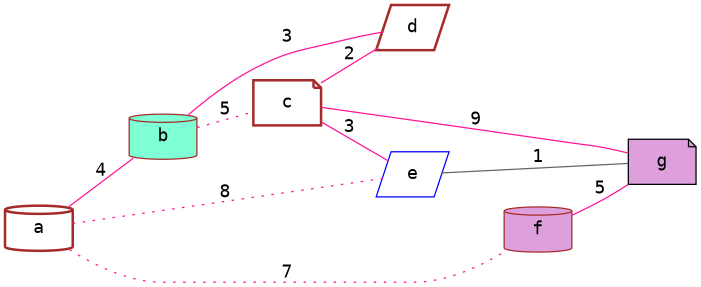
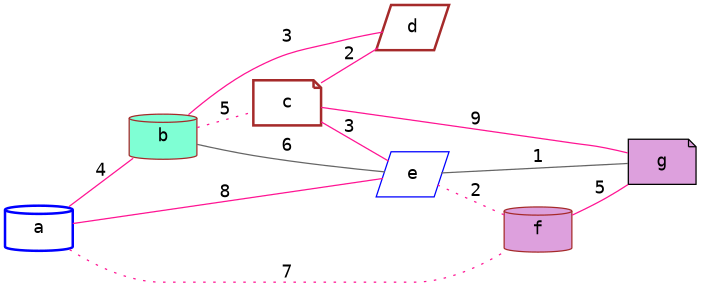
edge "b" -- "e": added, label "6"
edge "e" -- "f": added, label "2"
edge "e" -- "a": style dotted -> solid
node "a": color brown -> blue
